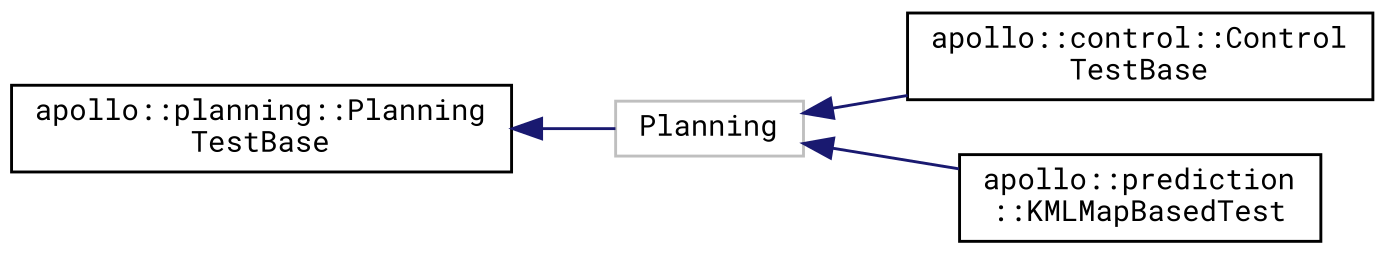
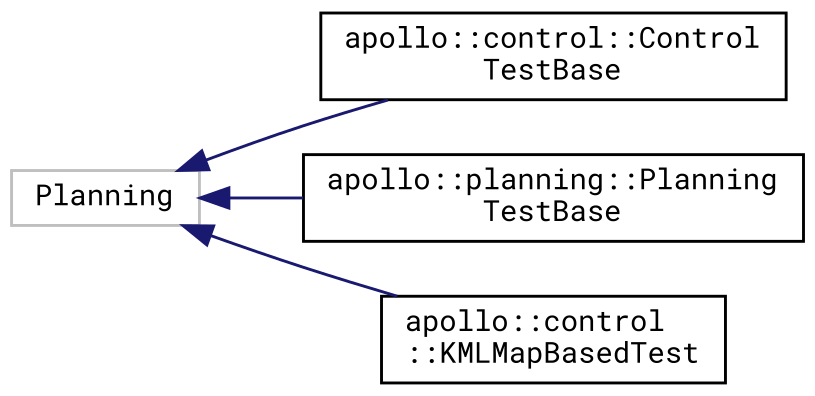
edge "Planning" -> "apollo::planning::Planning TestBase": reversed
node "apollo::prediction ::KMLMapBasedTest": label "apollo::prediction ::KMLMapBasedTest" -> "apollo::control ::KMLMapBasedTest"
